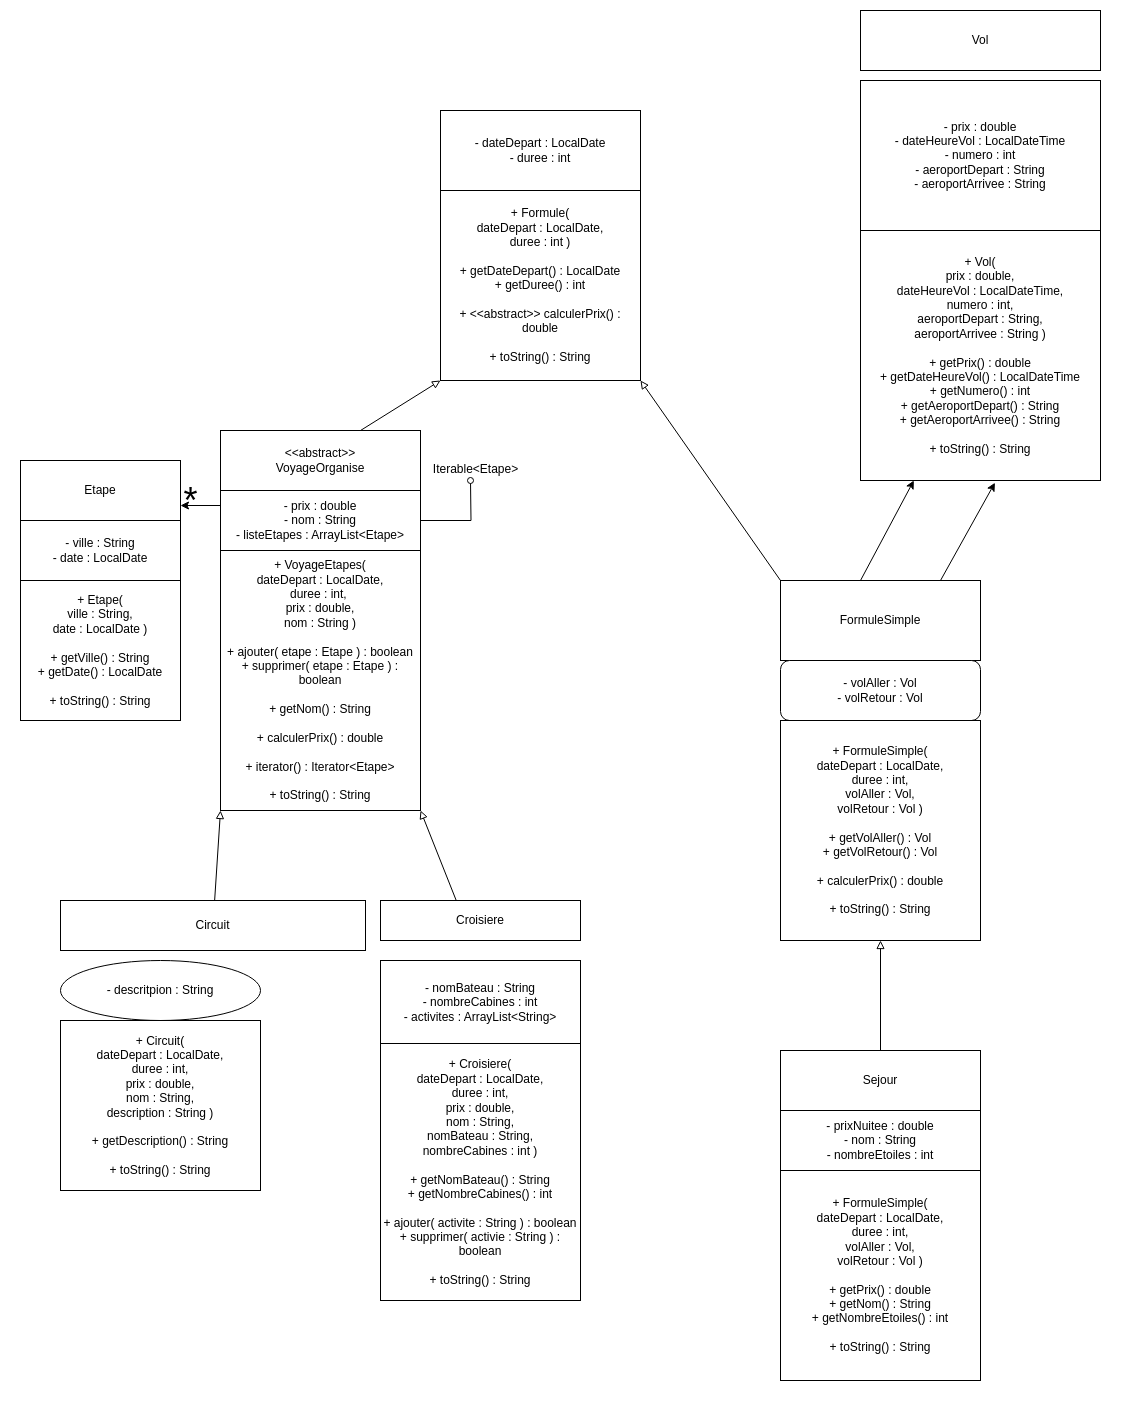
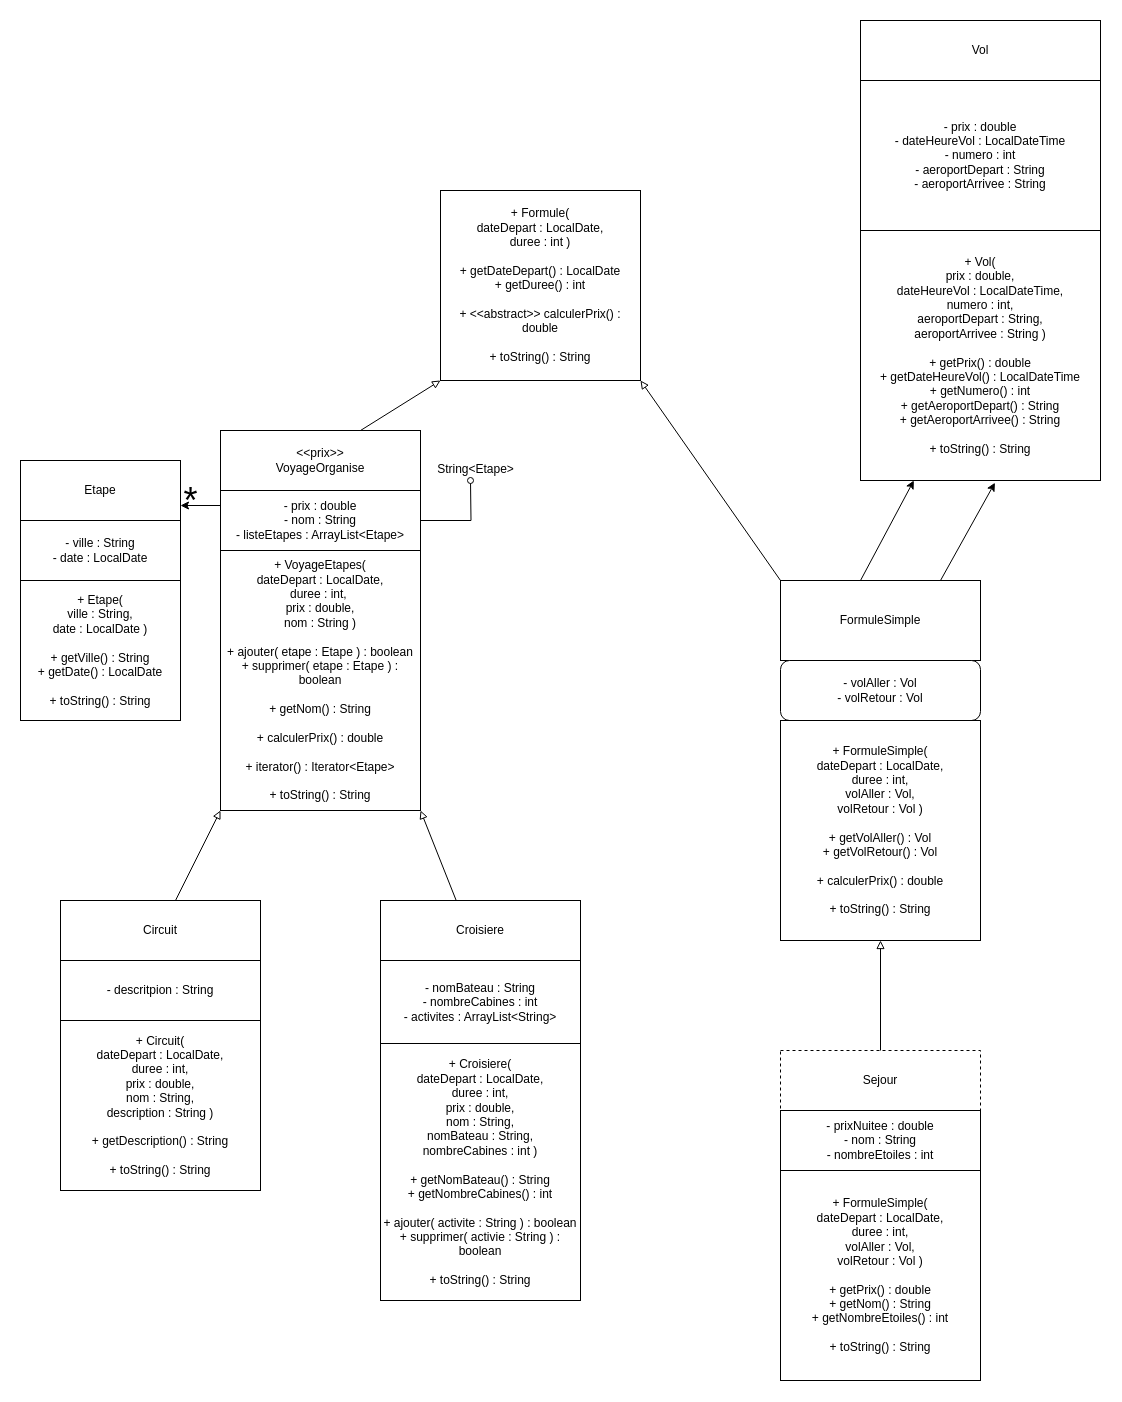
node "Vol": moved (981, 41) -> (981, 51)
node "- dateDepart : LocalDate - duree : int": removed
node "<<abstract>> VoyageOrganise": label "<<abstract>> VoyageOrganise" -> "<<prix>> VoyageOrganise"
node "Iterable<Etape>": label "Iterable<Etape>" -> "String<Etape>"
node "Croisiere": size 200x40 -> 200x60
node "Circuit": size 305x50 -> 200x60
node "- descritpion : String": shape ellipse -> rectangle
node "Sejour": style solid -> dashed
